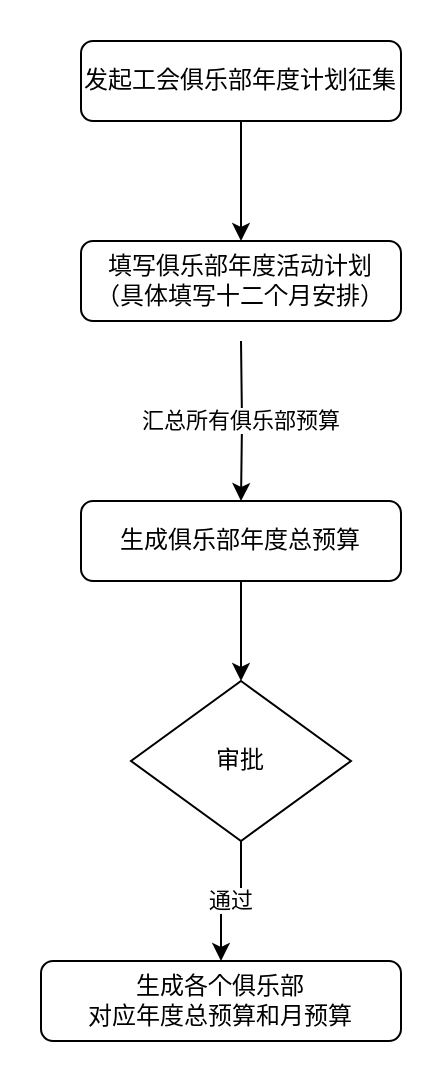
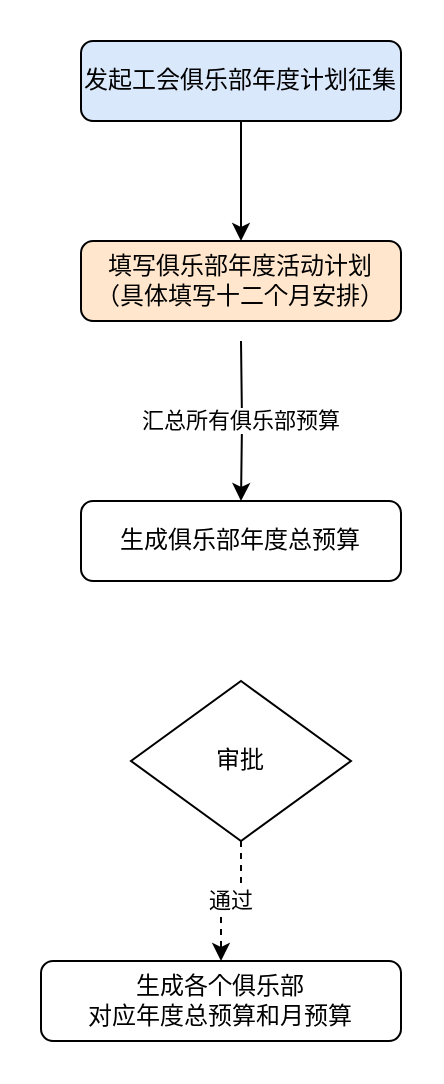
node "发起工会俱乐部年度计划征集": fillcolor #ffffff -> #dae8fc
node "填写俱乐部年度活动计划 （具体填写十二个月安排）": fillcolor #ffffff -> #ffe6cc
edge "生成俱乐部年度总预算" -> "审批": removed
edge "审批" -> "生成各个俱乐部 对应年度总预算和月预算": style solid -> dashed
